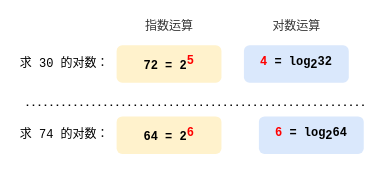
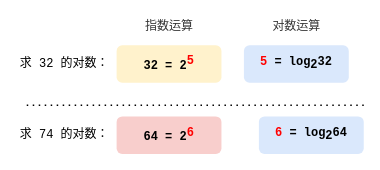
node "求 30 的对数：": label "求 30 的对数：" -> "求 32 的对数："
node "72 = 25": label "72 = 25" -> "32 = 25"
node "4 = log232": label "4 = log232" -> "5 = log232"
node "64 = 26": fillcolor #fff2cc -> #f8cecc
